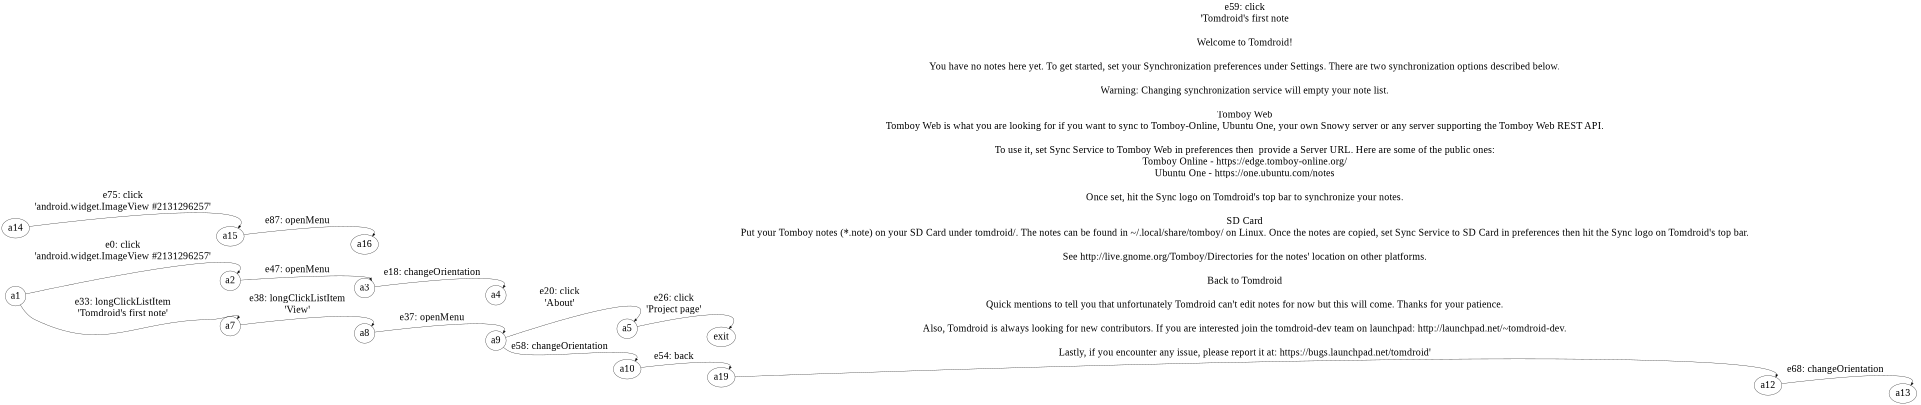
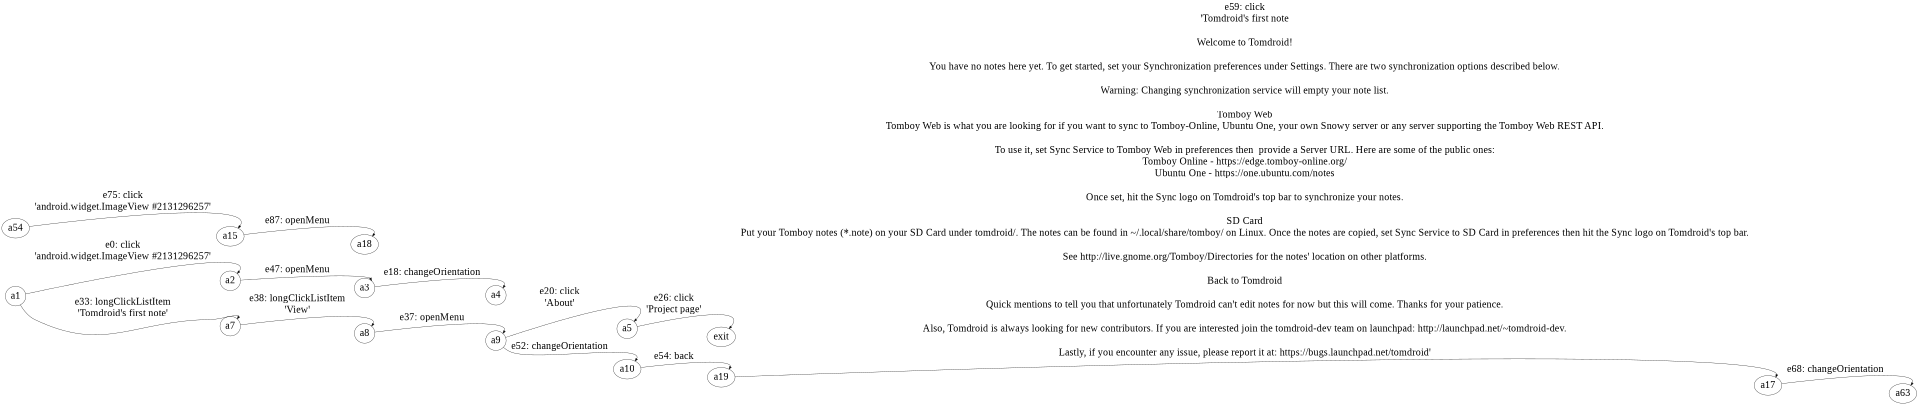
node "a14": label "a14" -> "a54"
node "a16": label "a16" -> "a18"
edge "a9" -> "a10": label "e58: changeOrientation" -> "e52: changeOrientation"
node "a12": label "a12" -> "a17"
node "a13": label "a13" -> "a63"
